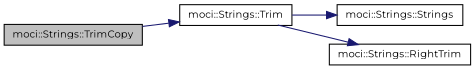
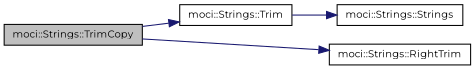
edge "moci::Strings::Trim" -> "moci::Strings::RightTrim": now "moci::Strings::TrimCopy" -> "moci::Strings::RightTrim"
